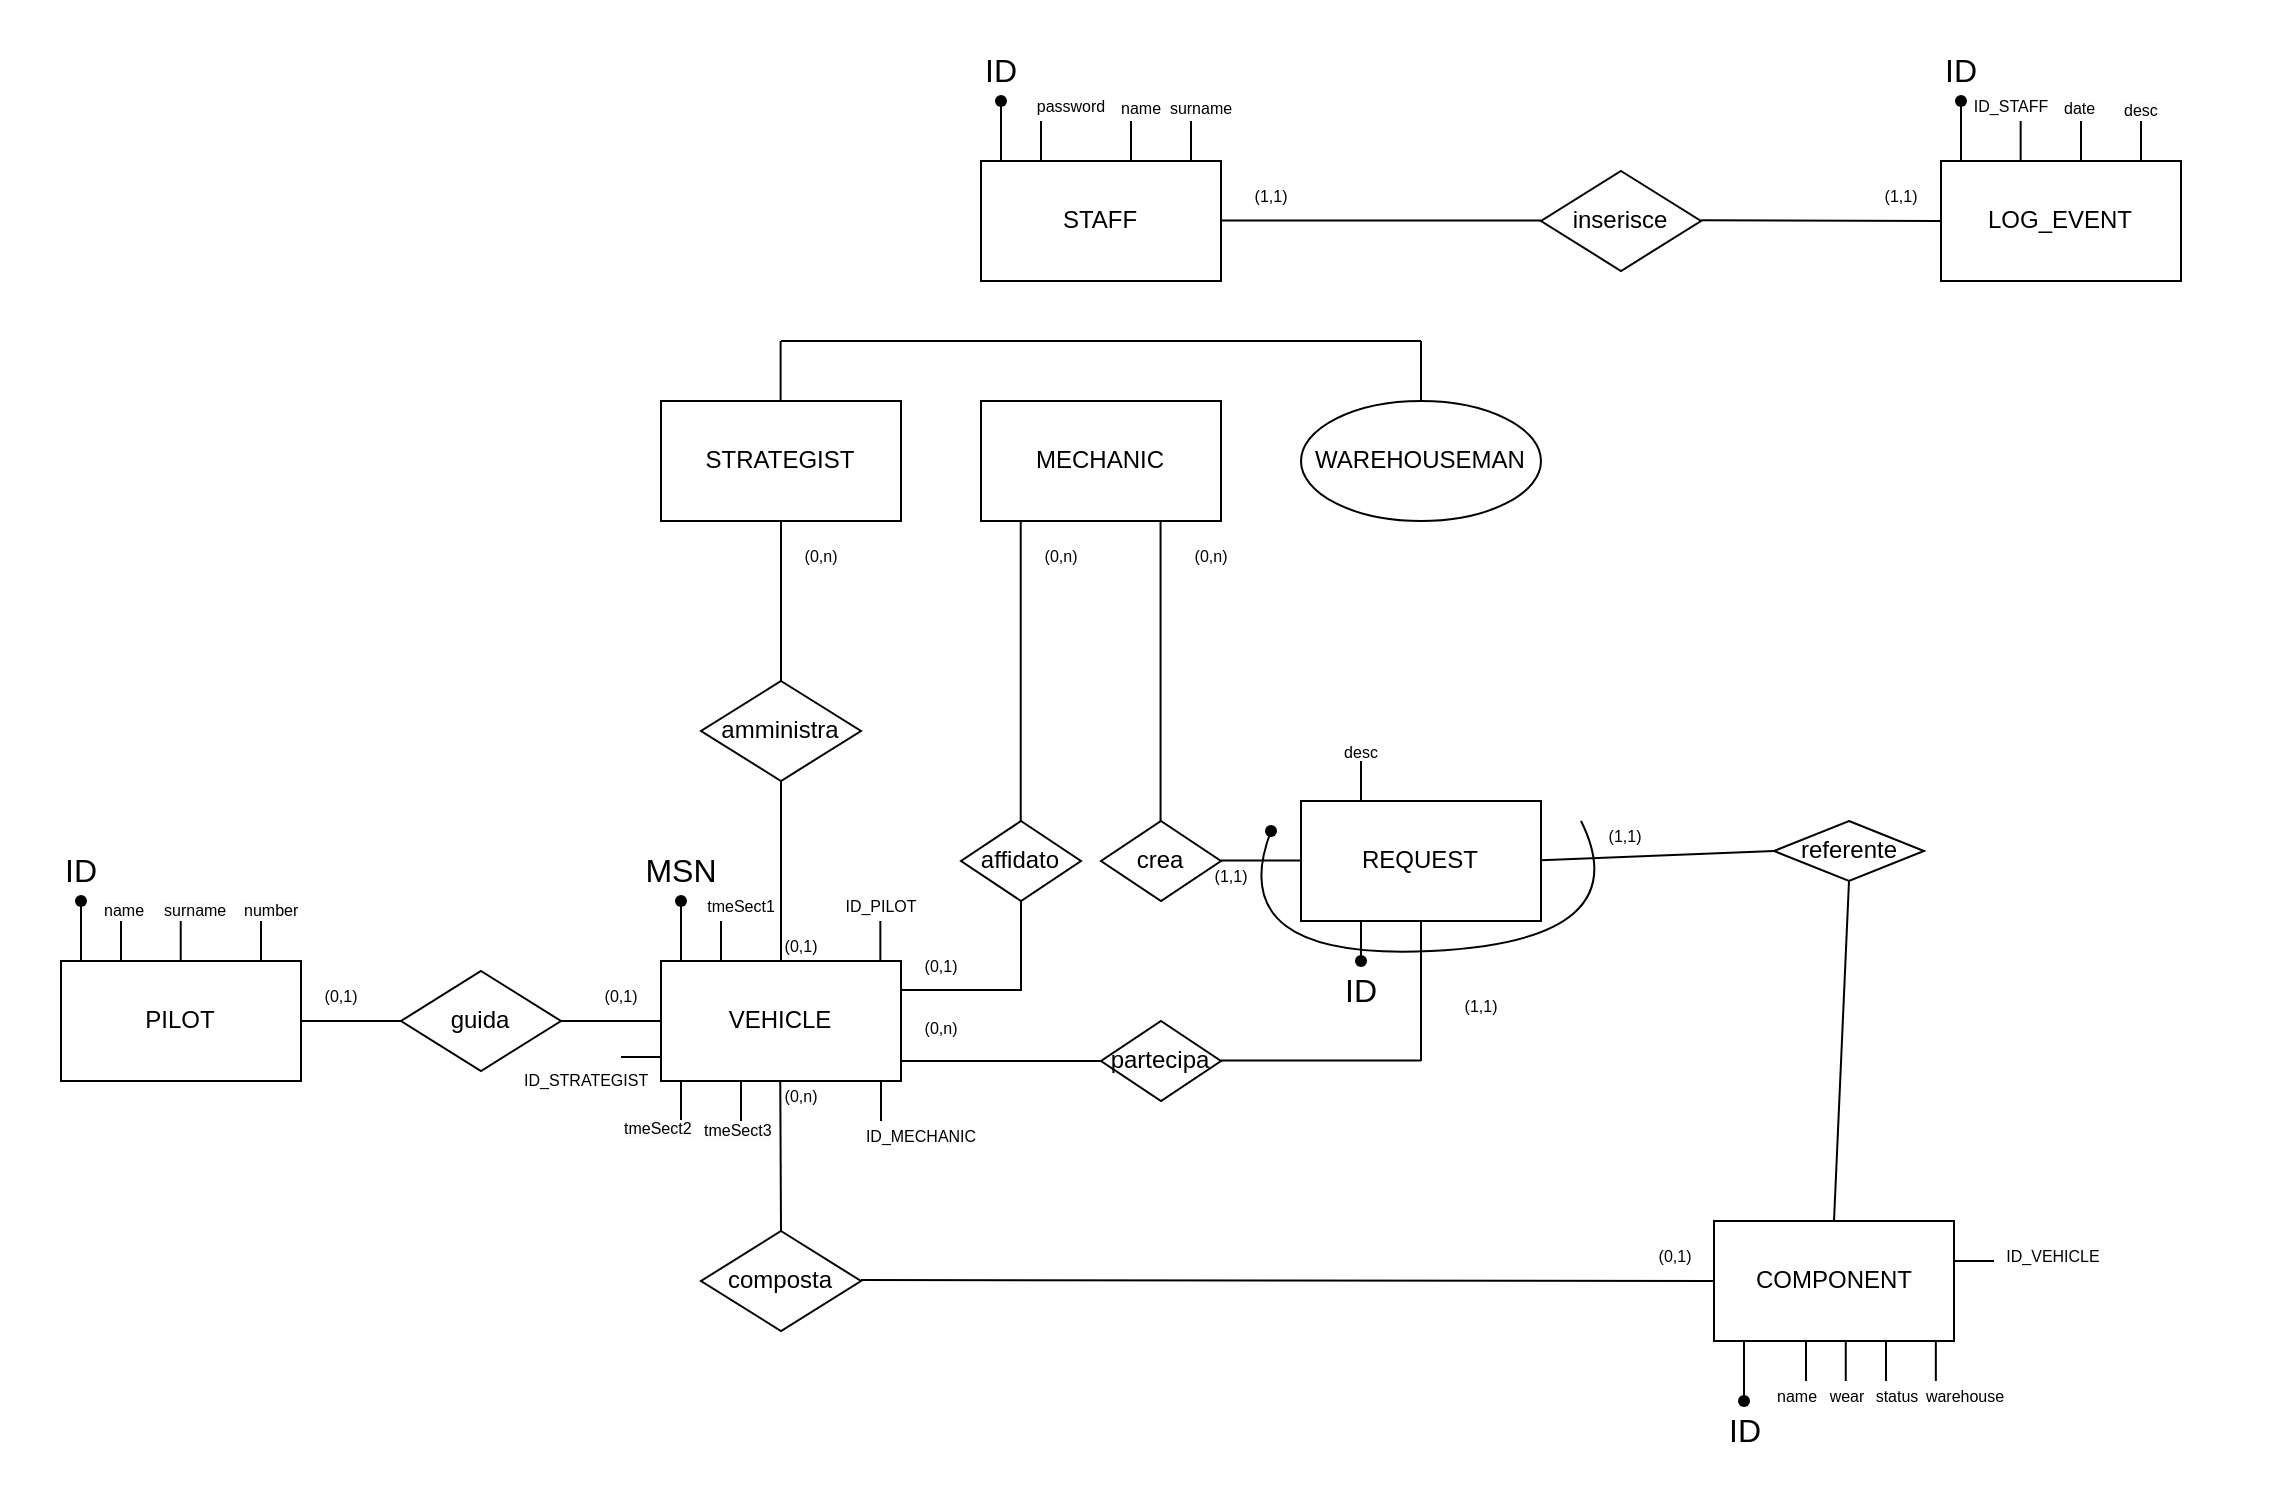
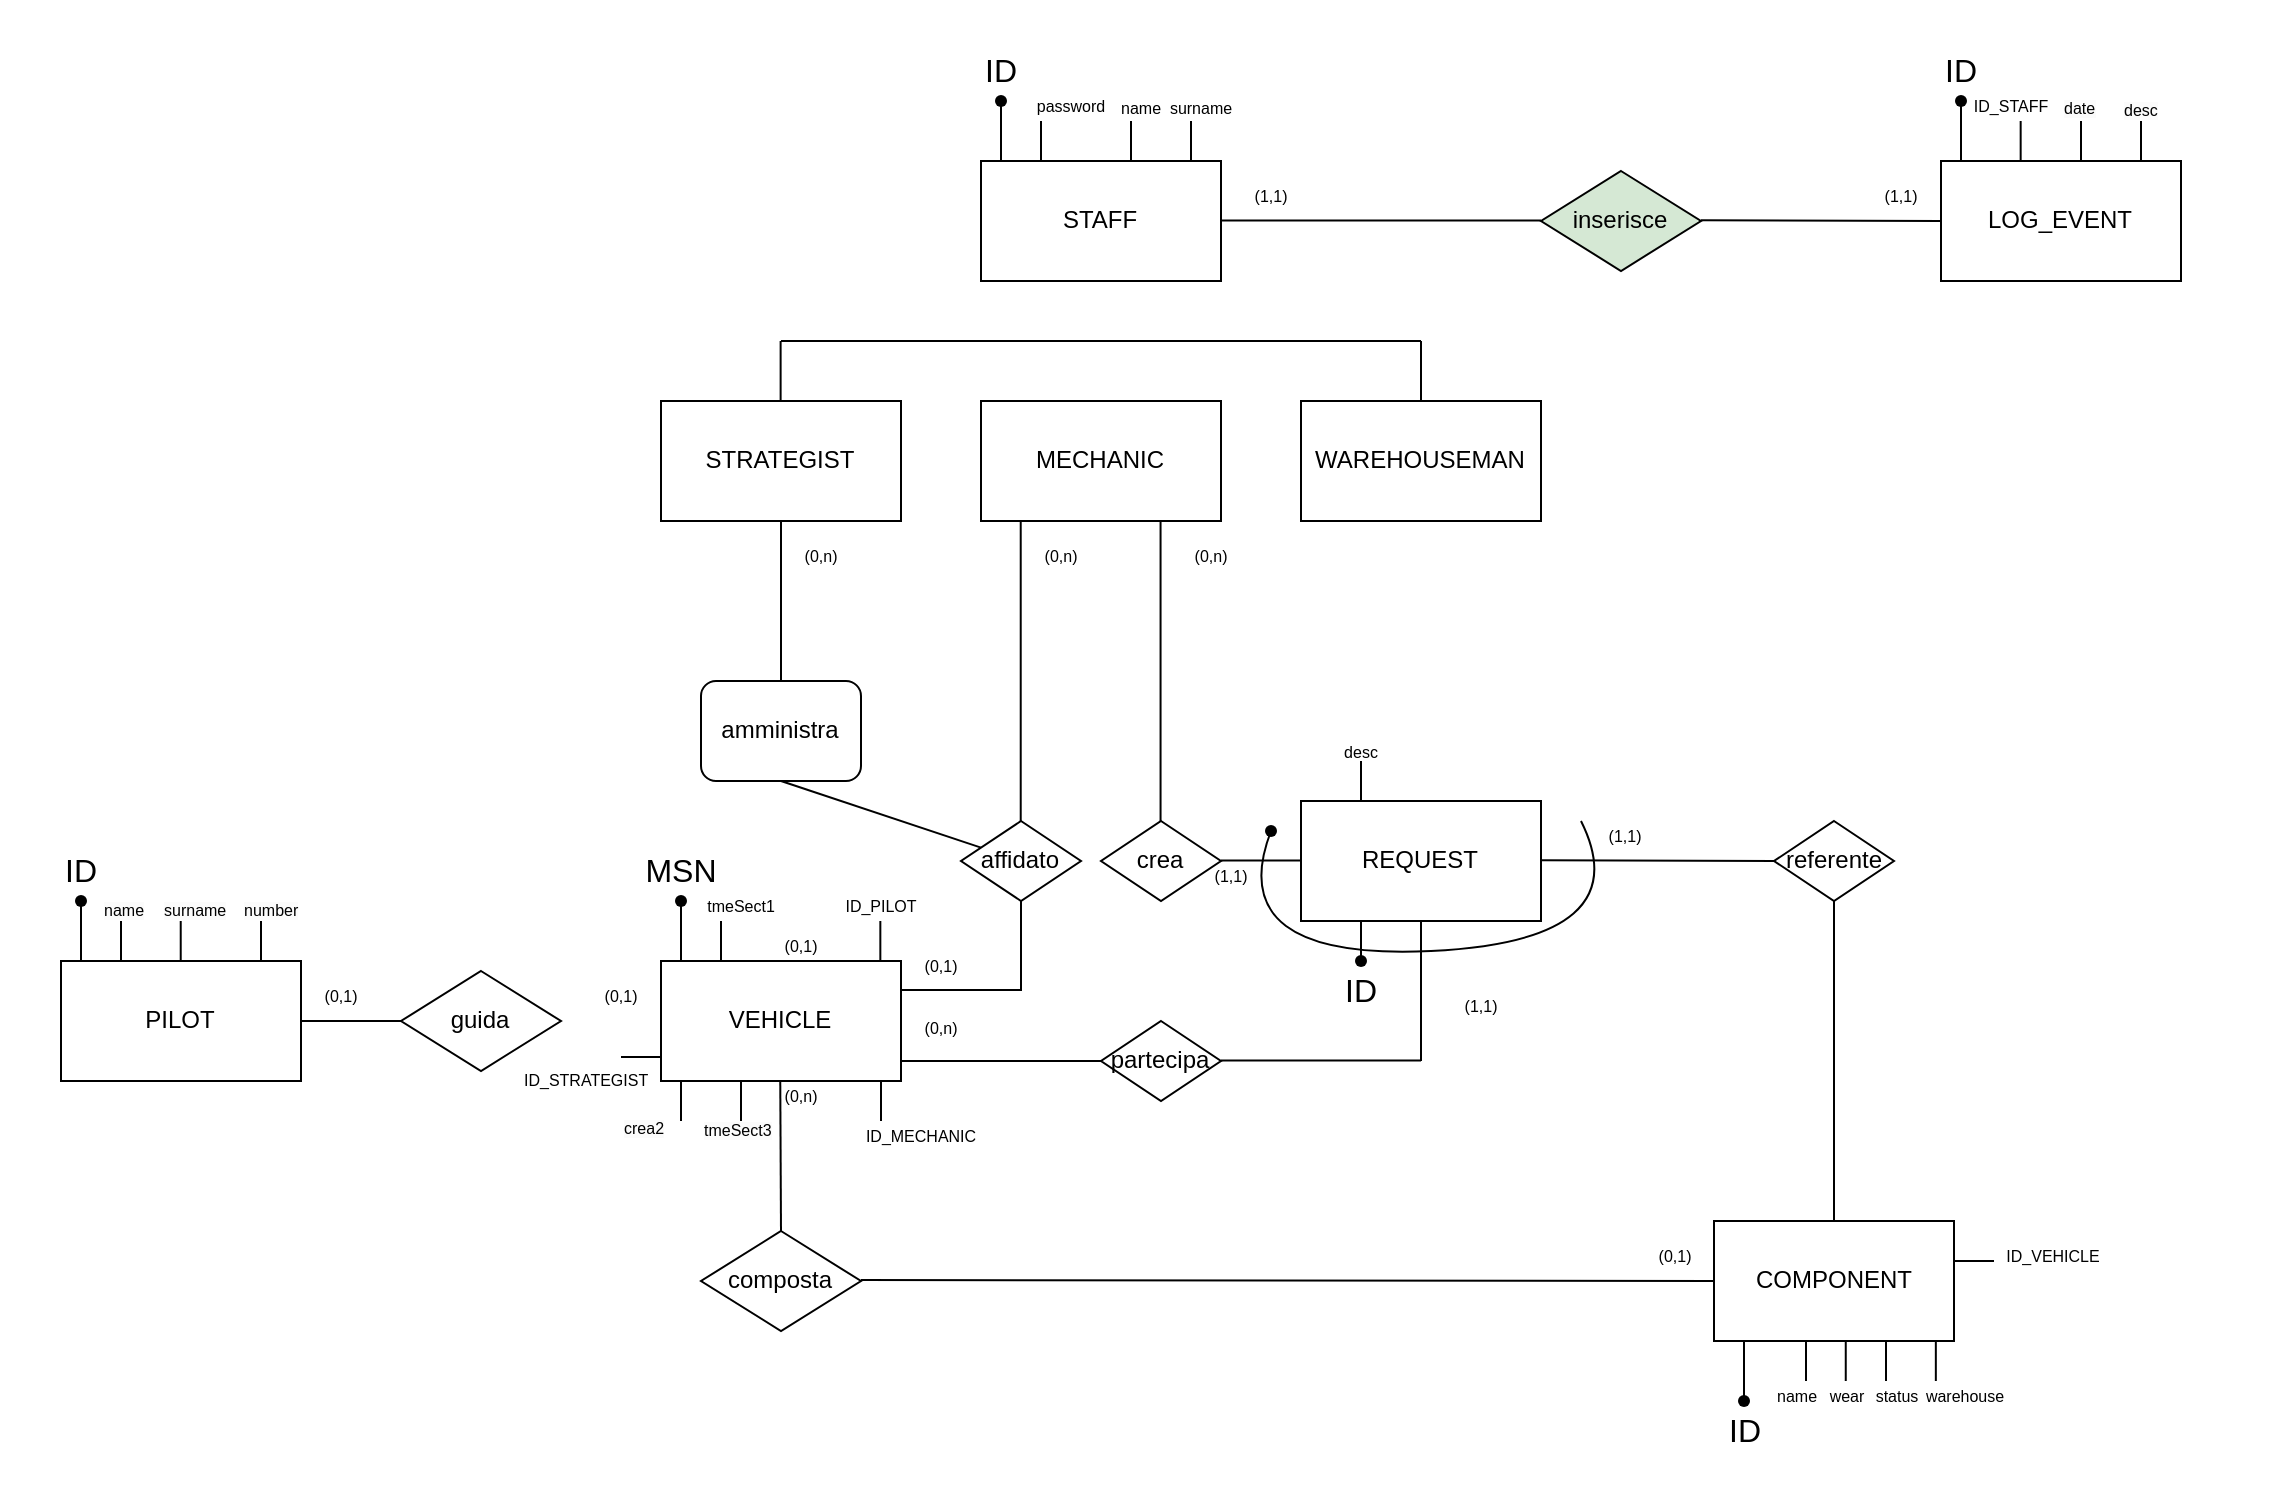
node "inserisce": fillcolor #ffffff -> #d5e8d4
node "WAREHOUSEMAN": shape ellipse -> rectangle
node "amministra": shape diamond -> rounded rectangle
node "referente": size 150x60 -> 120x80
edge "amministra" -- "VEHICLE": now "amministra" -- "affidato"
edge "guida" -- "VEHICLE": removed
node "tmeSect2": label "tmeSect2" -> "crea2"
